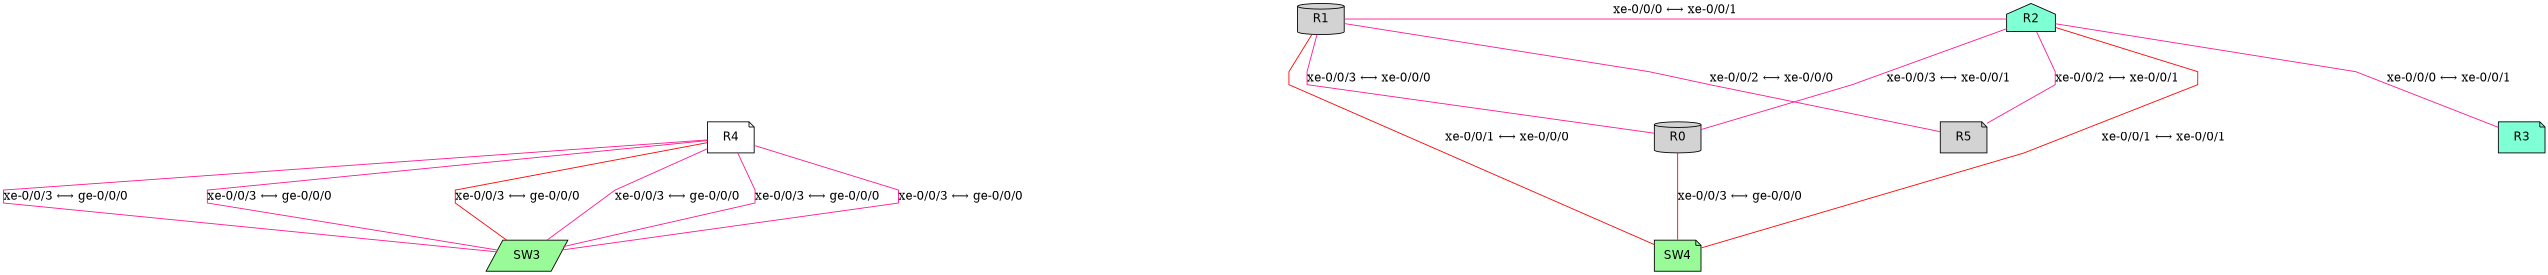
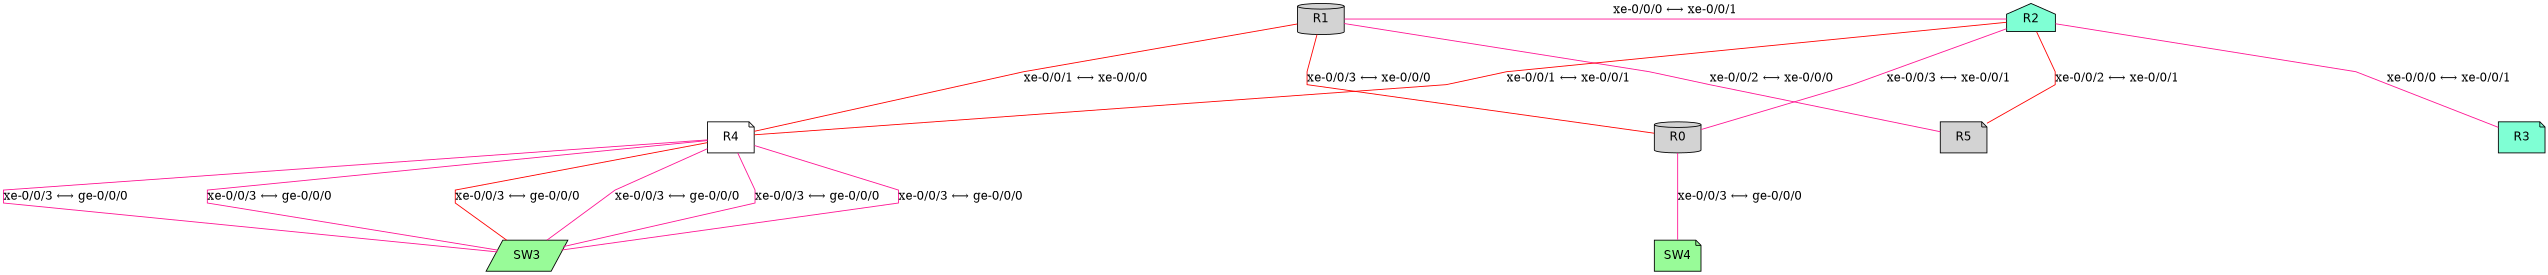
edge "R2" -- "R5": color deeppink -> red
edge "R1" -- "R0": color deeppink -> red
edge "R2" -- "SW4": now "R2" -- "R4"
edge "R1" -- "SW4": now "R1" -- "R4"
edge "R0" -- "SW4": color red -> deeppink
